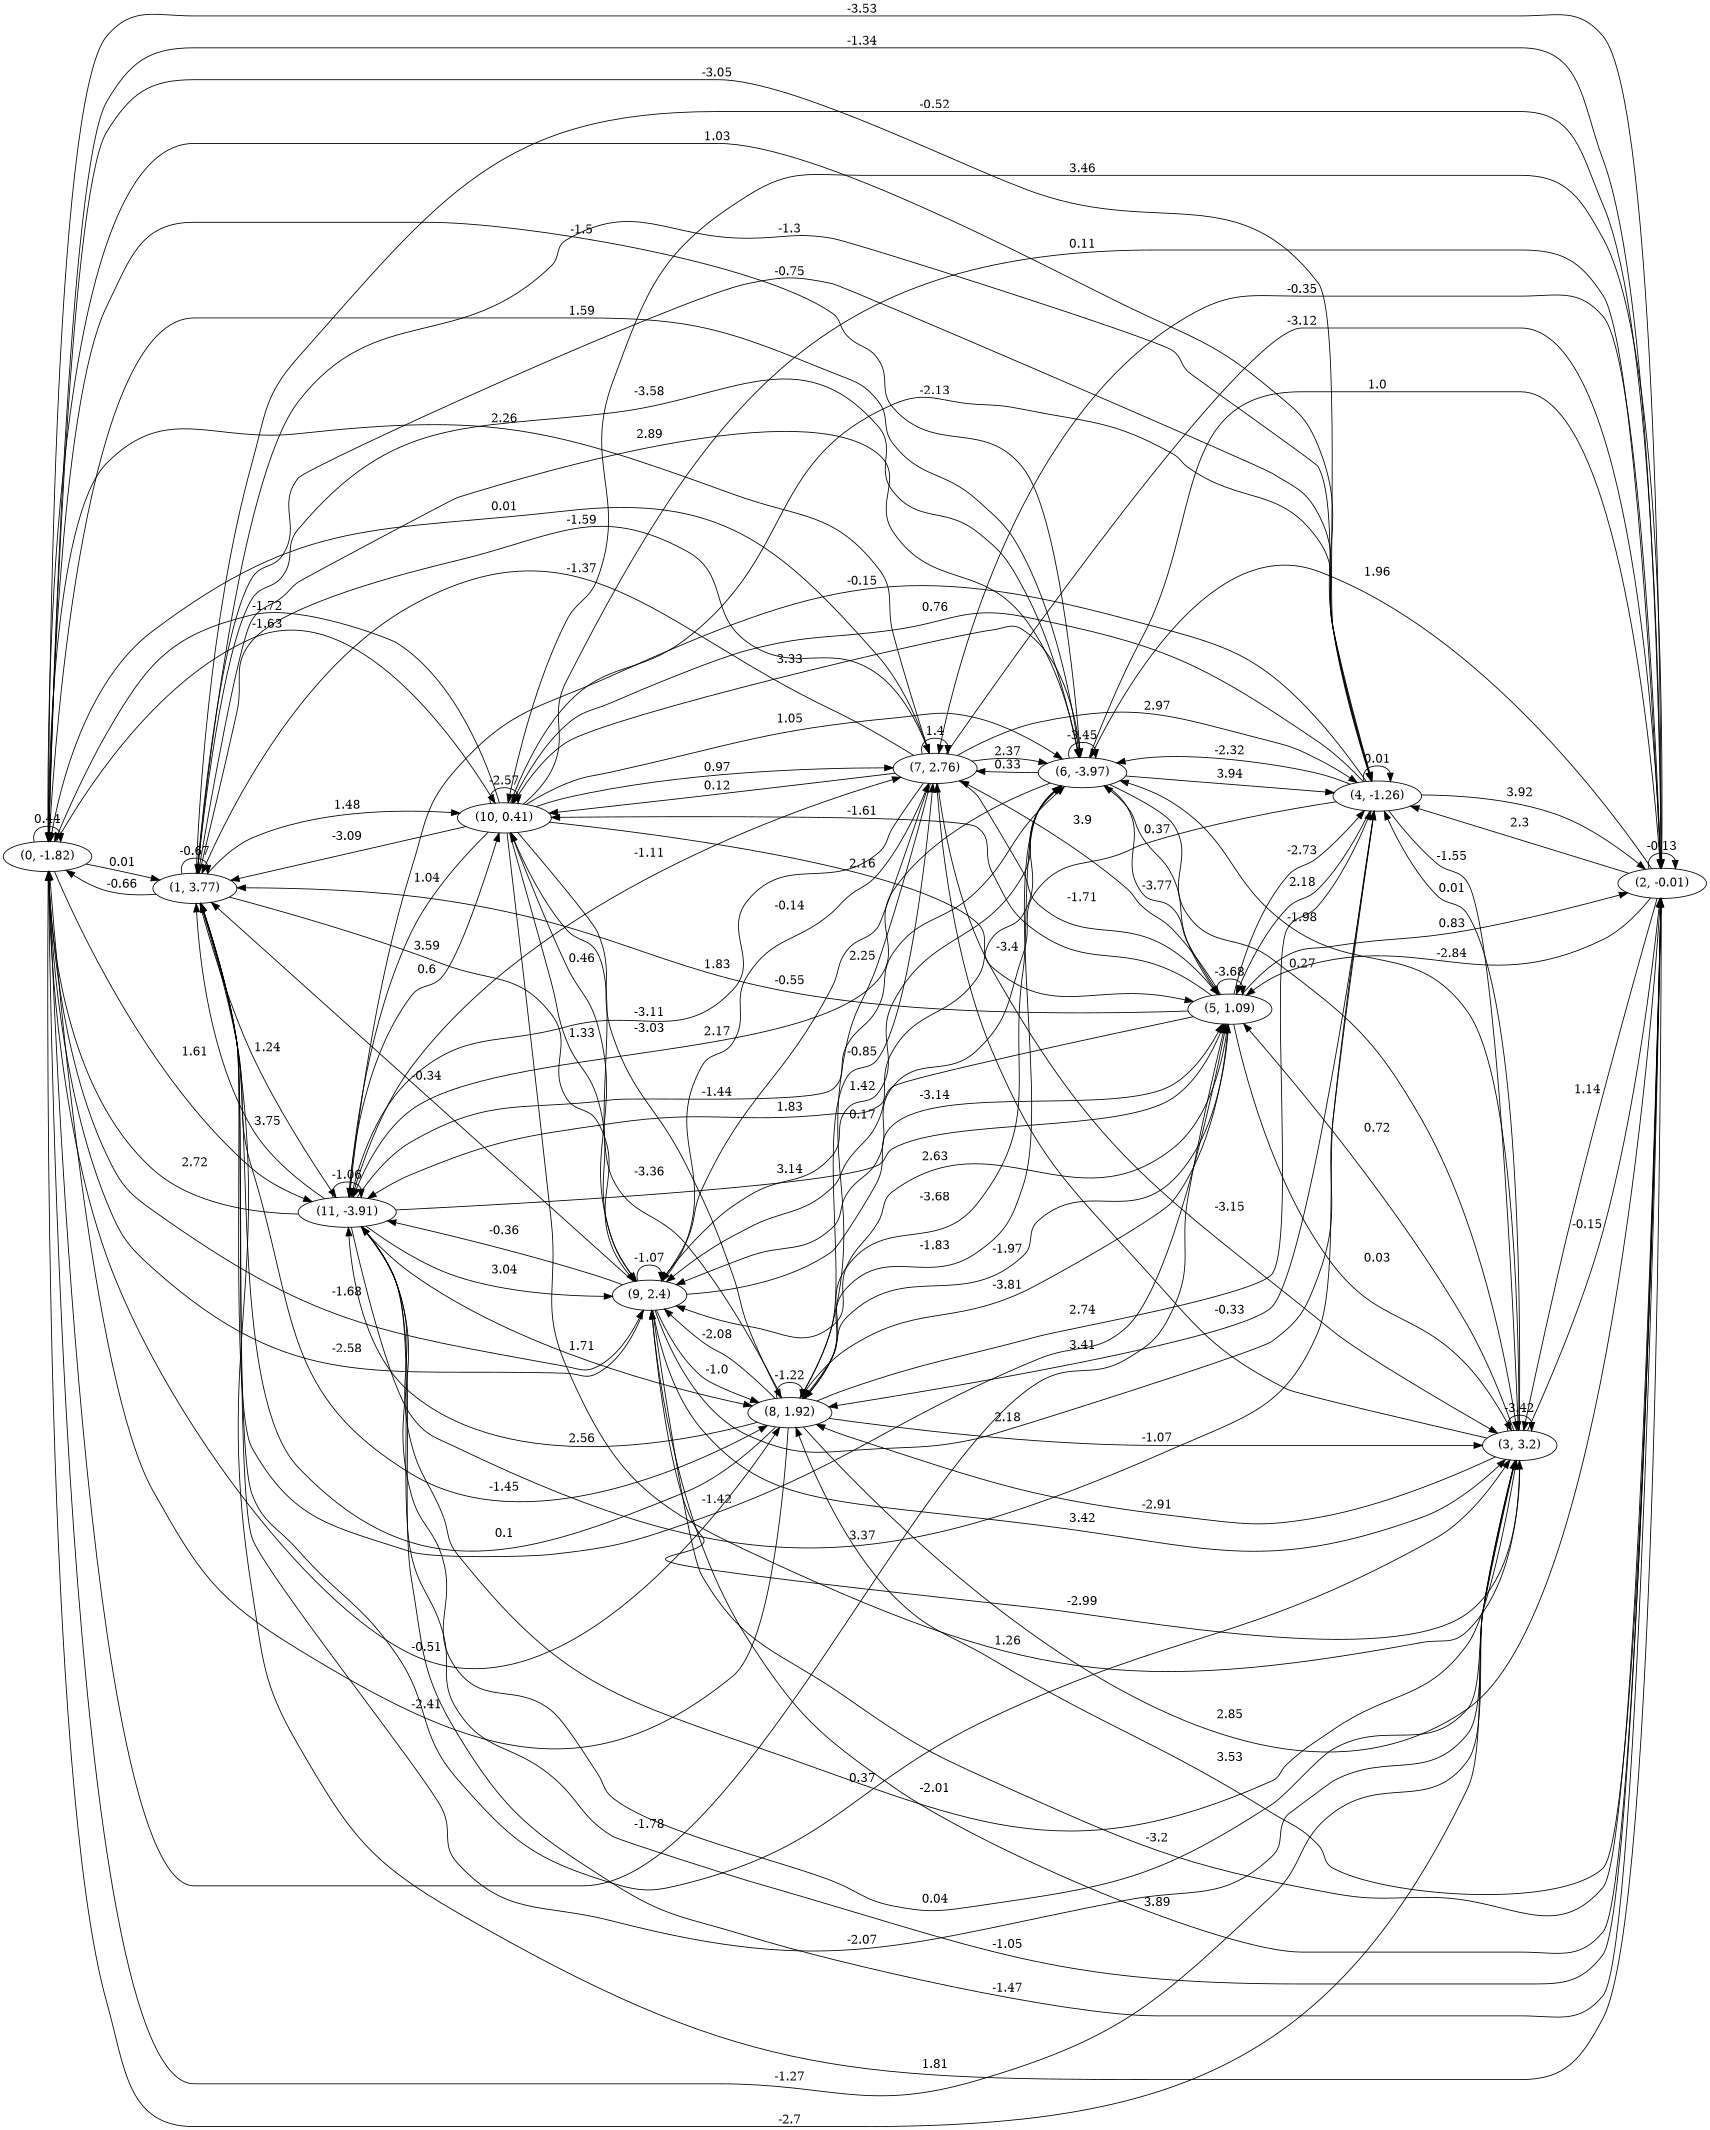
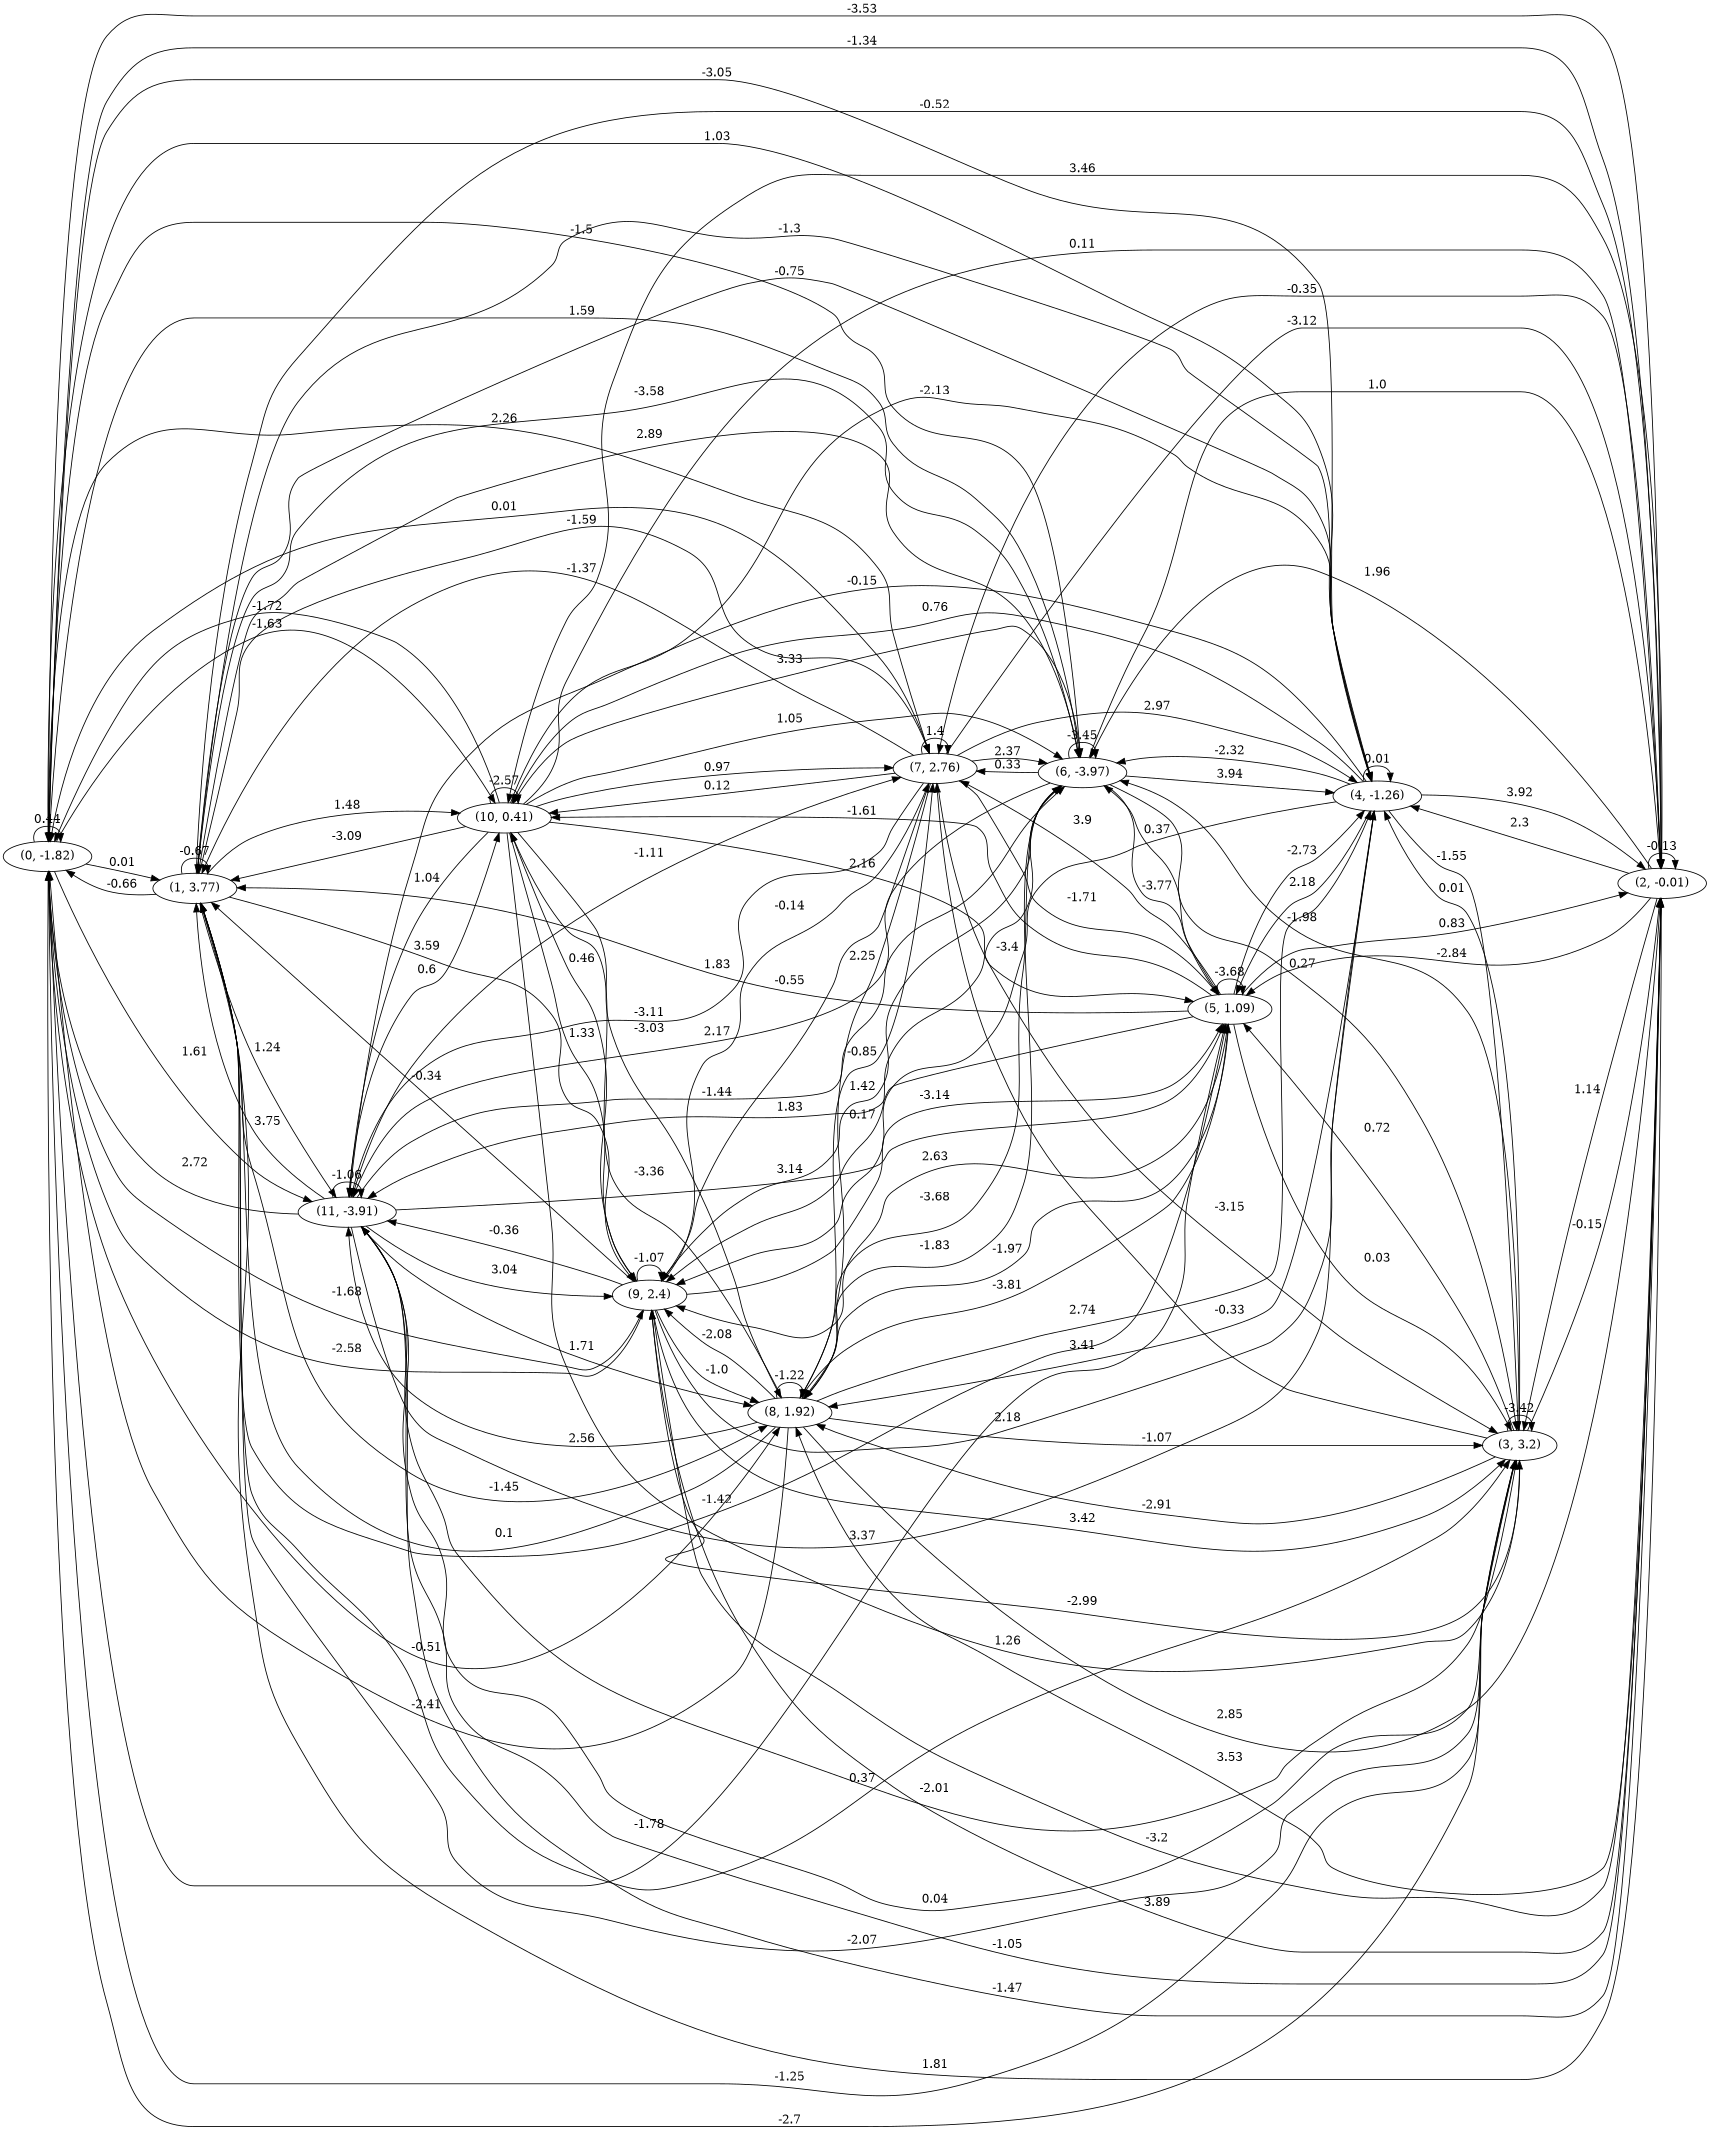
edge "(0, -1.82)" -> "(3, 3.2)": label "-1.27" -> "-1.25"
